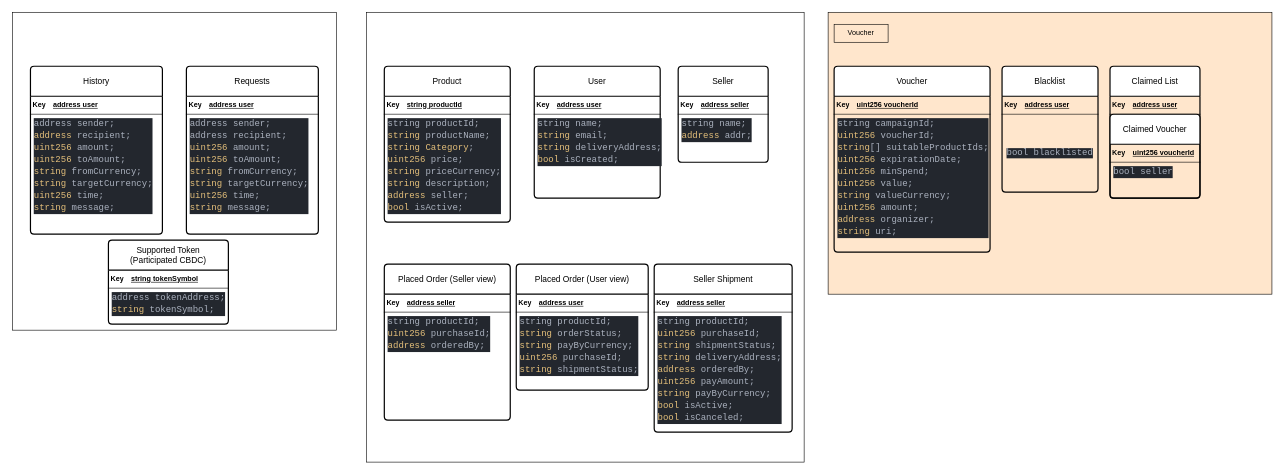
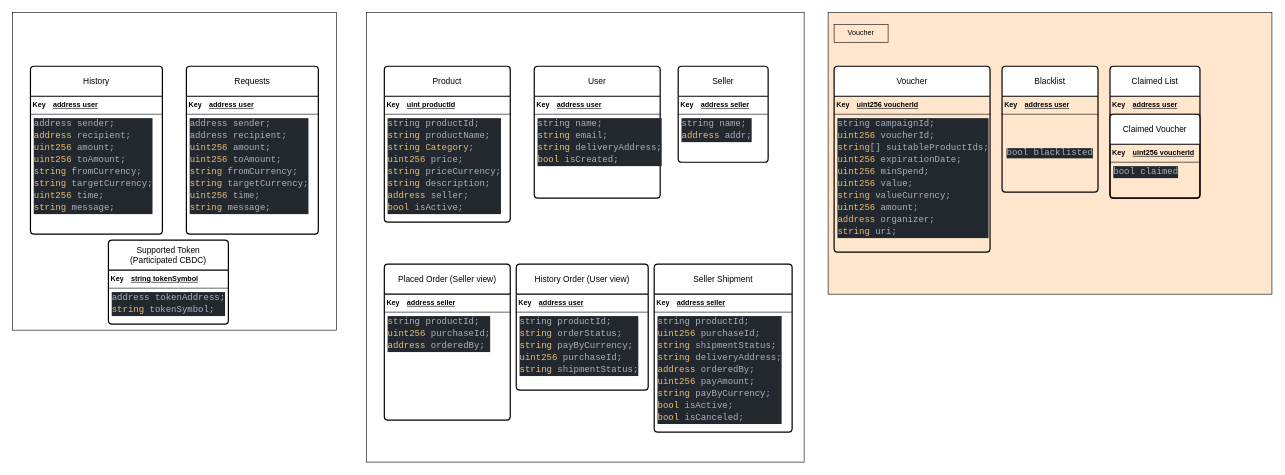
node "string productId": label "string productId" -> "uint productId"
node "bool seller": label "bool seller" -> "bool claimed"
node "Placed Order (User view)": label "Placed Order (User view)" -> "History Order (User view)"
